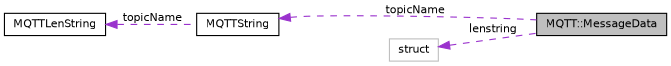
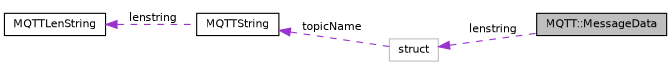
edge "MQTT::MessageData" -> "MQTTString": now "struct" -> "MQTTString"
edge "MQTTString" -> "MQTTLenString": label " topicName" -> " lenstring"
